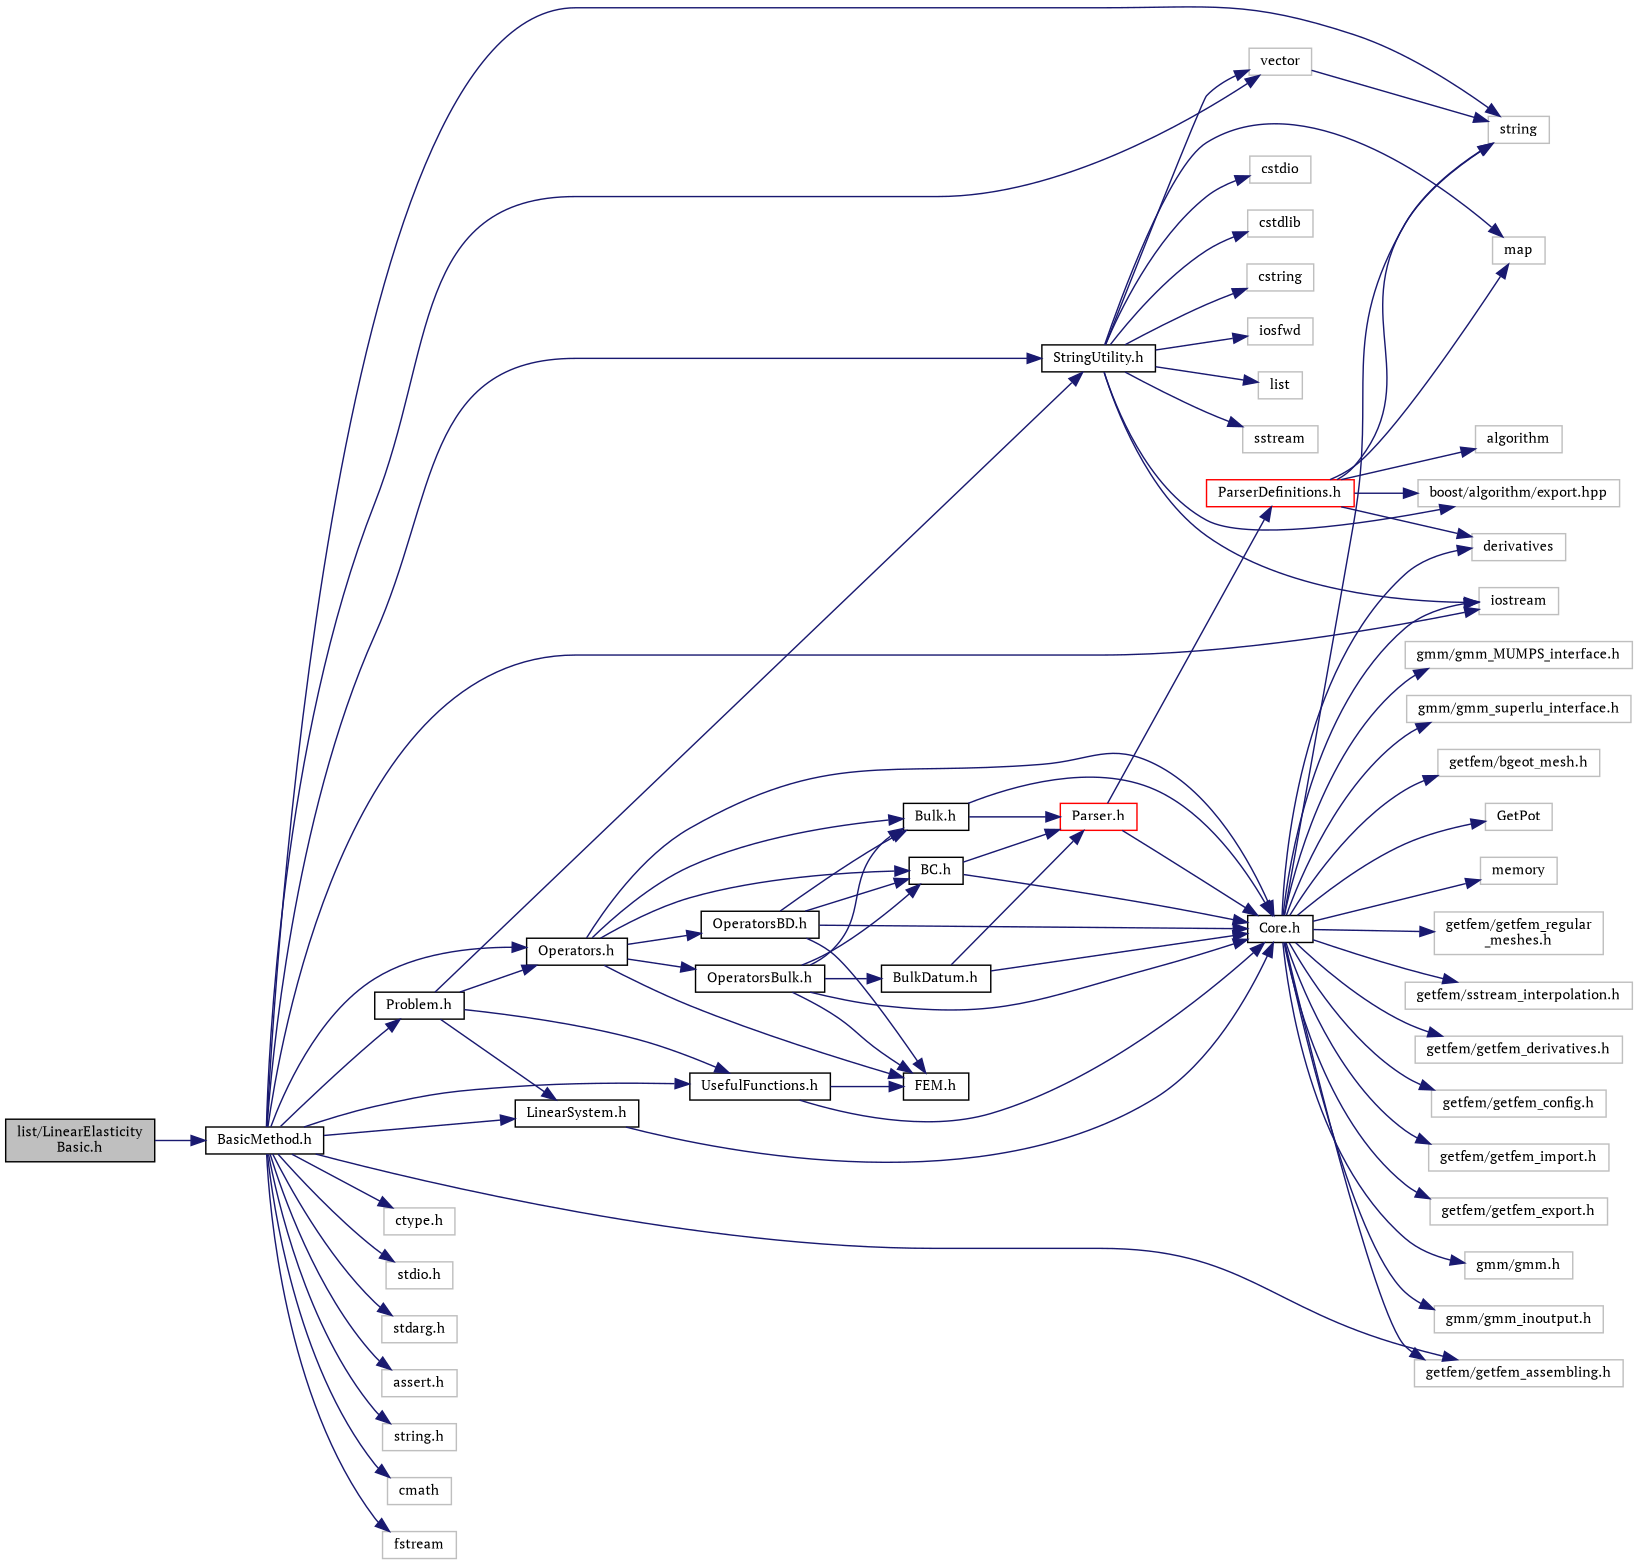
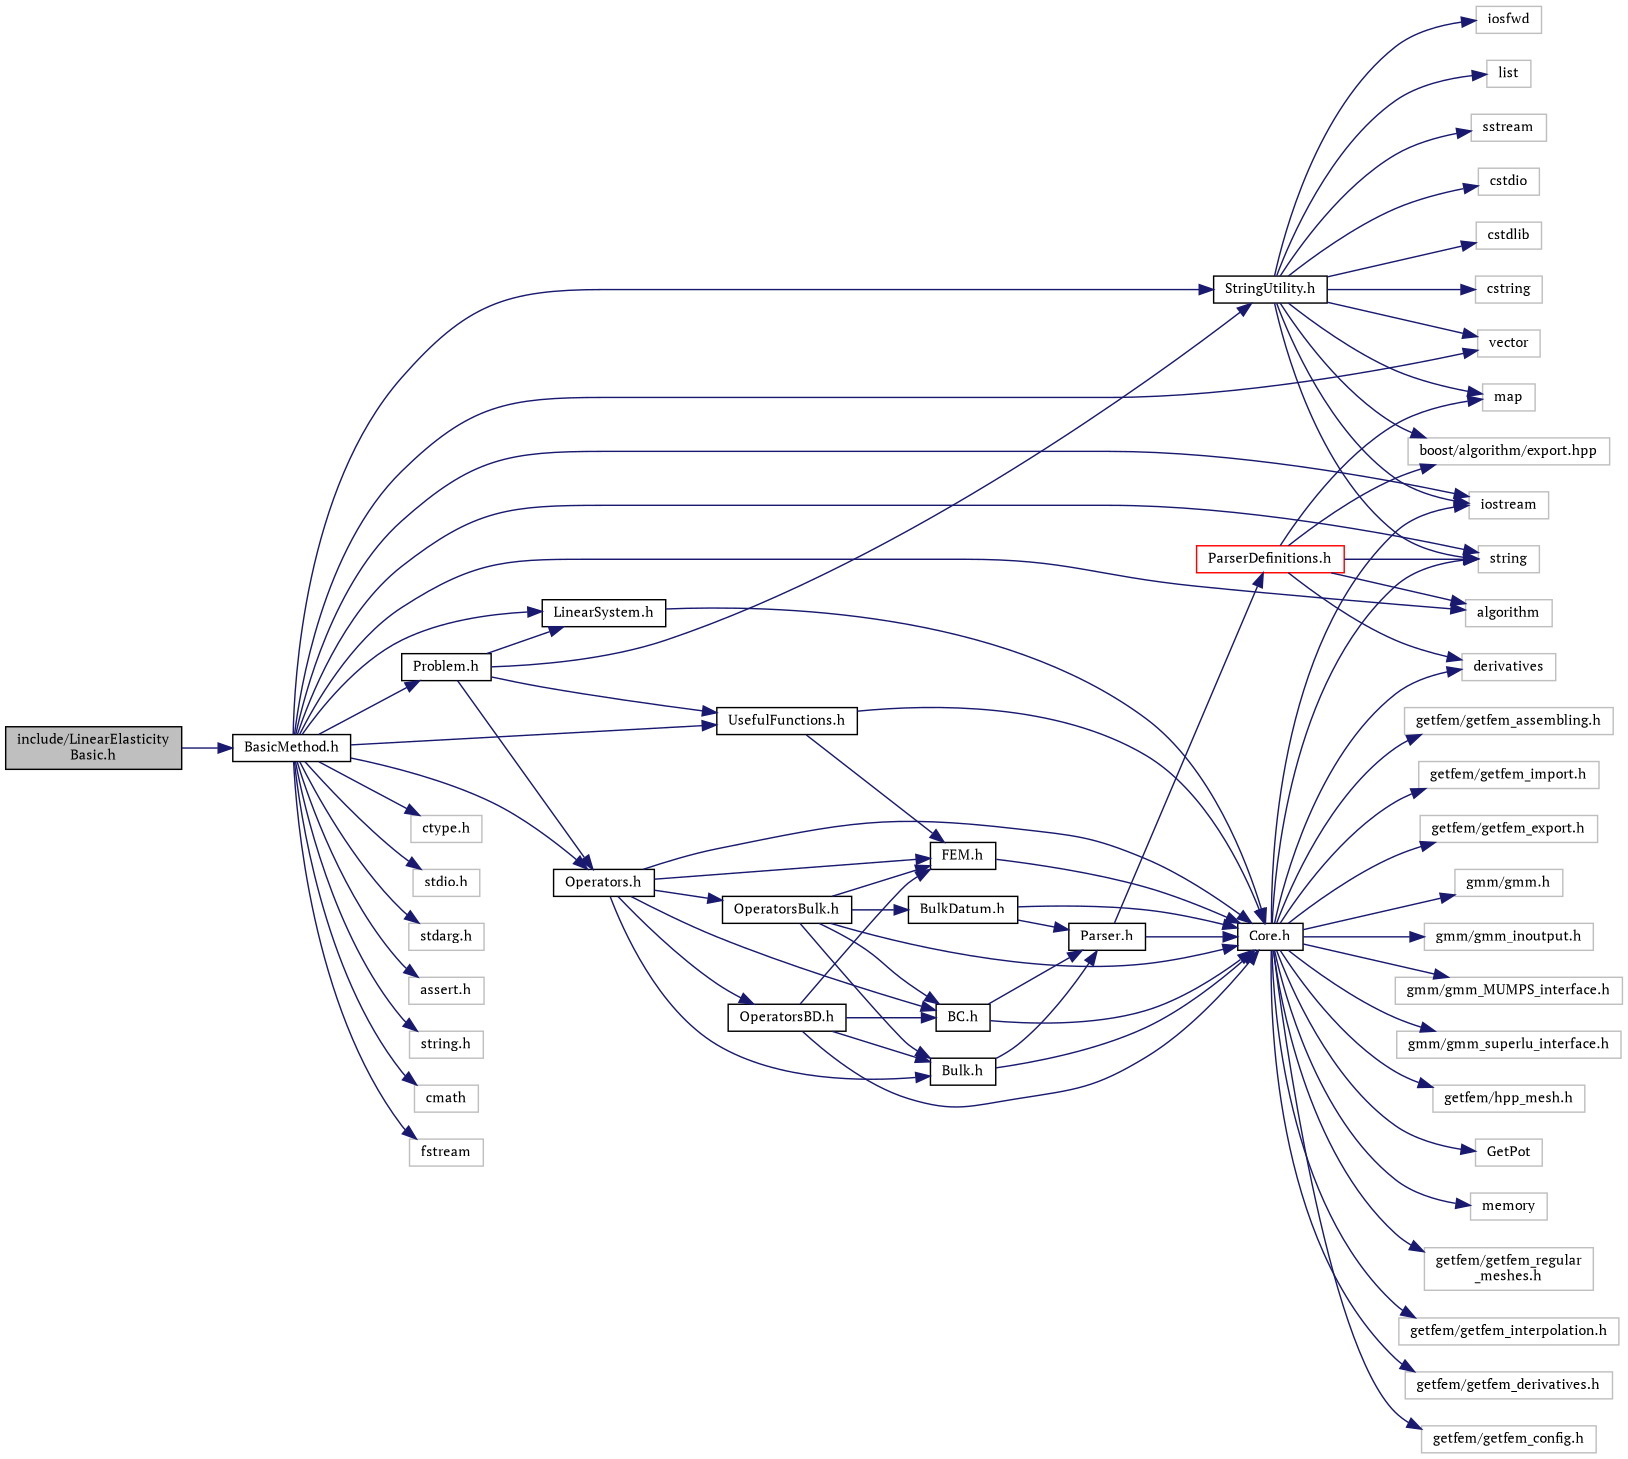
edge "vector" -> "string": now "StringUtility.h" -> "string"
node "getfem/bgeot_mesh.h": label "getfem/bgeot_mesh.h" -> "getfem/hpp_mesh.h"
node "Parser.h": color red -> black
edge "FEM.h" -> "Core.h": added
node "getfem/sstream_interpolation.h": label "getfem/sstream_interpolation.h" -> "getfem/getfem_interpolation.h"
node "list/LinearElasticity Basic.h": label "list/LinearElasticity Basic.h" -> "include/LinearElasticity Basic.h"
edge "BasicMethod.h" -> "getfem/getfem_assembling.h": now "BasicMethod.h" -> "algorithm"
